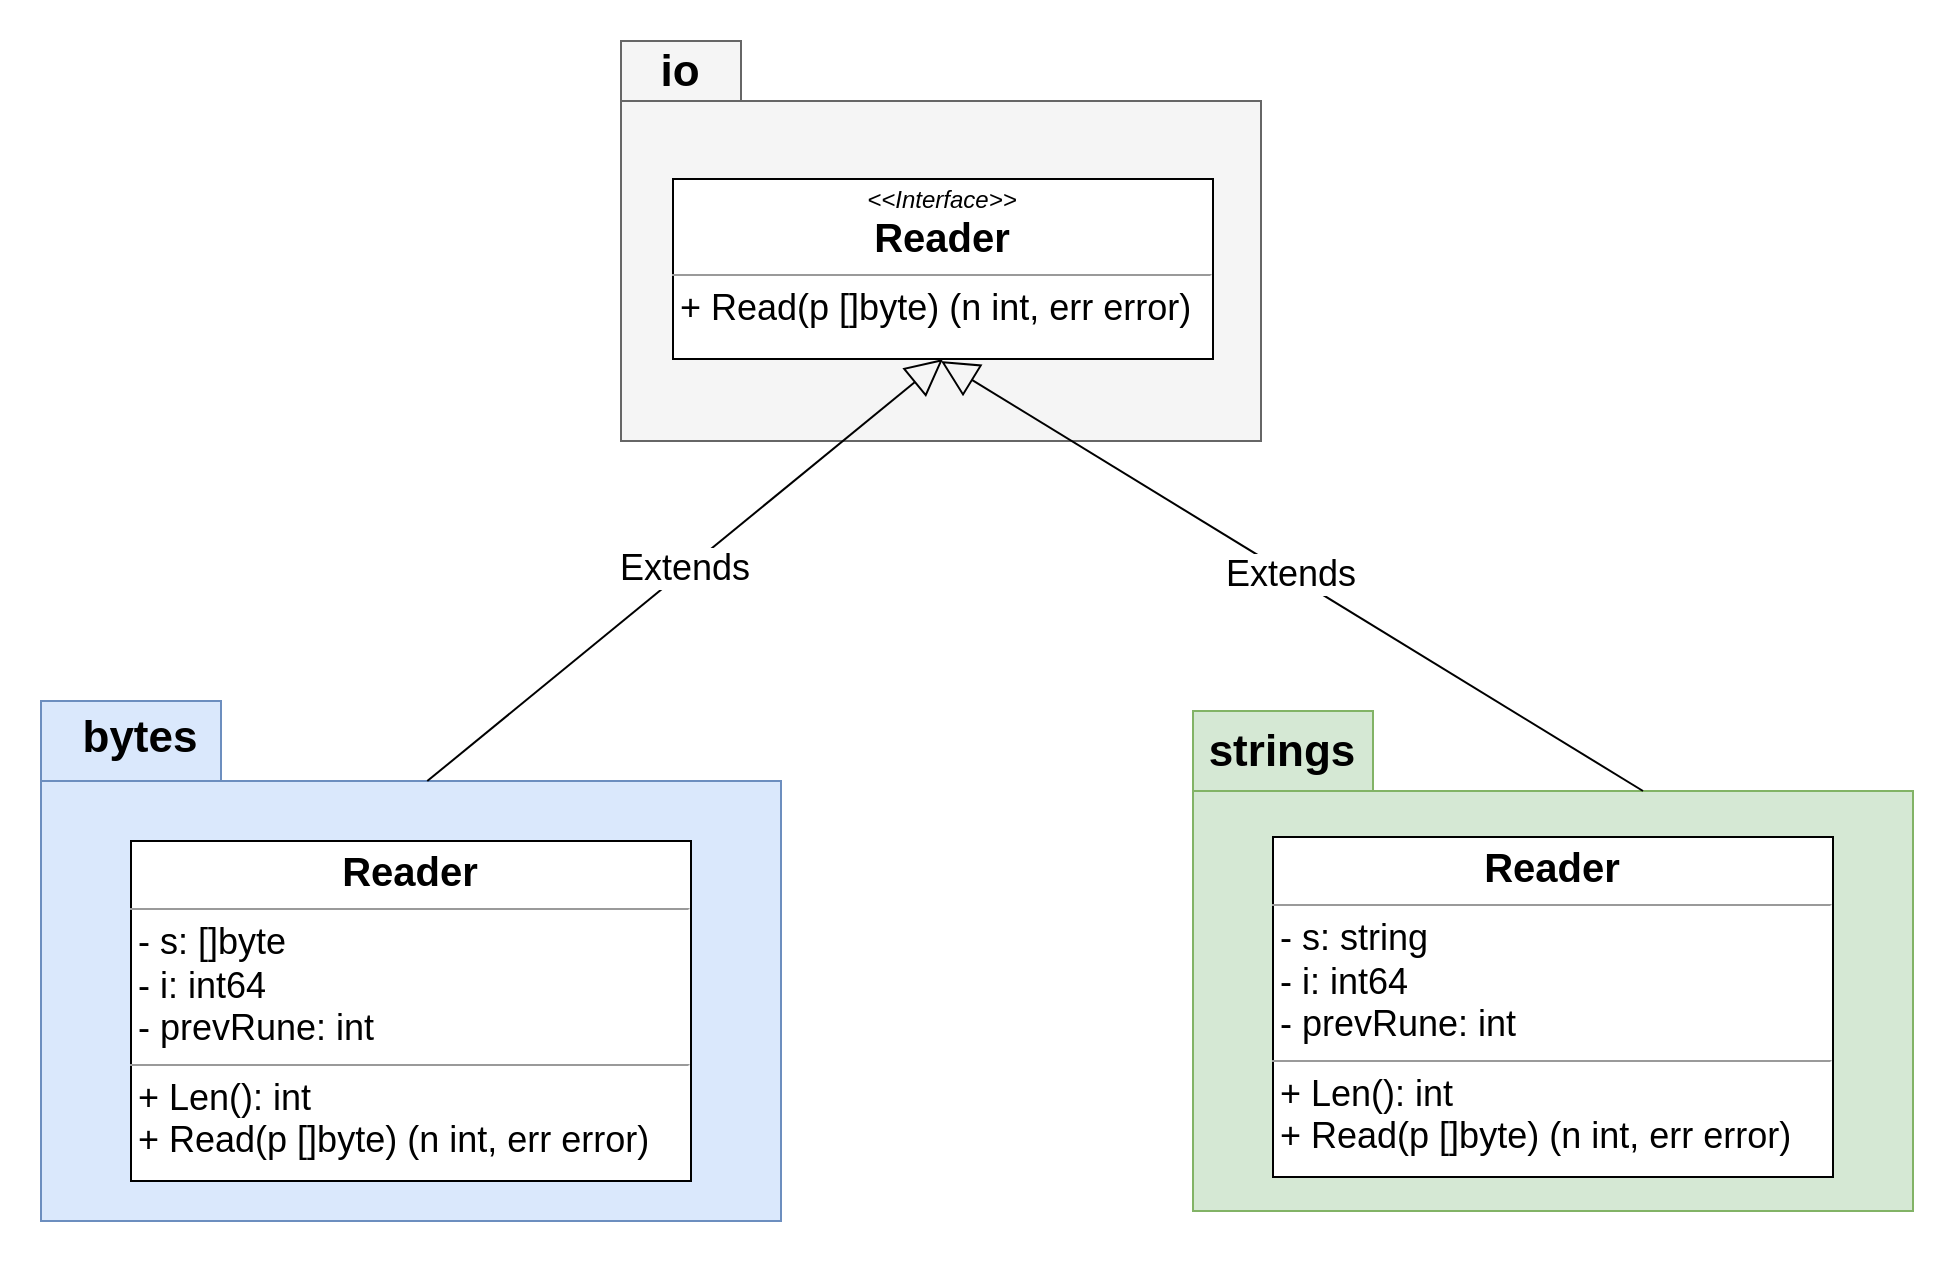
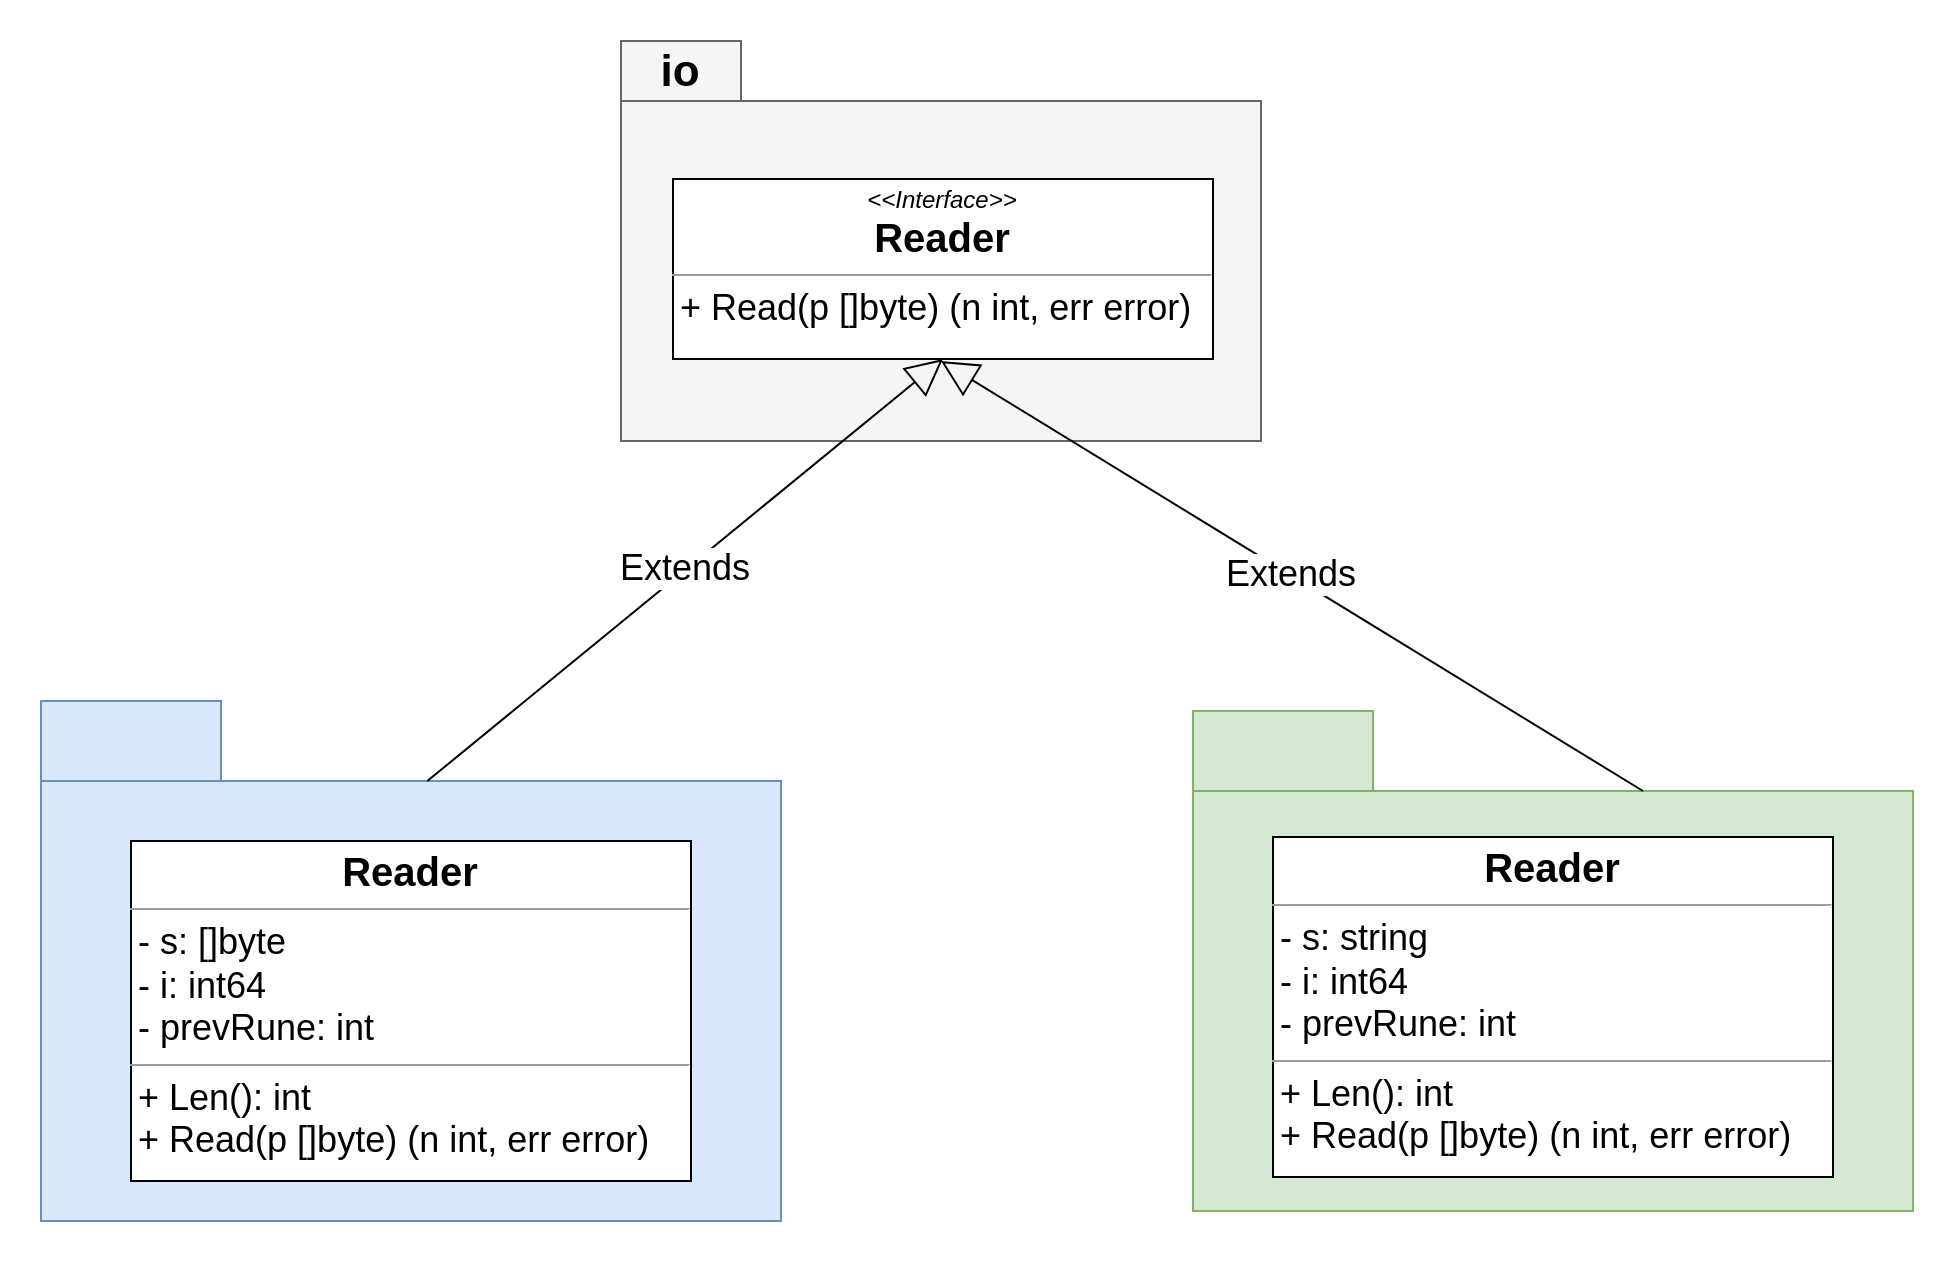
node "bytes": removed
node "strings": removed
